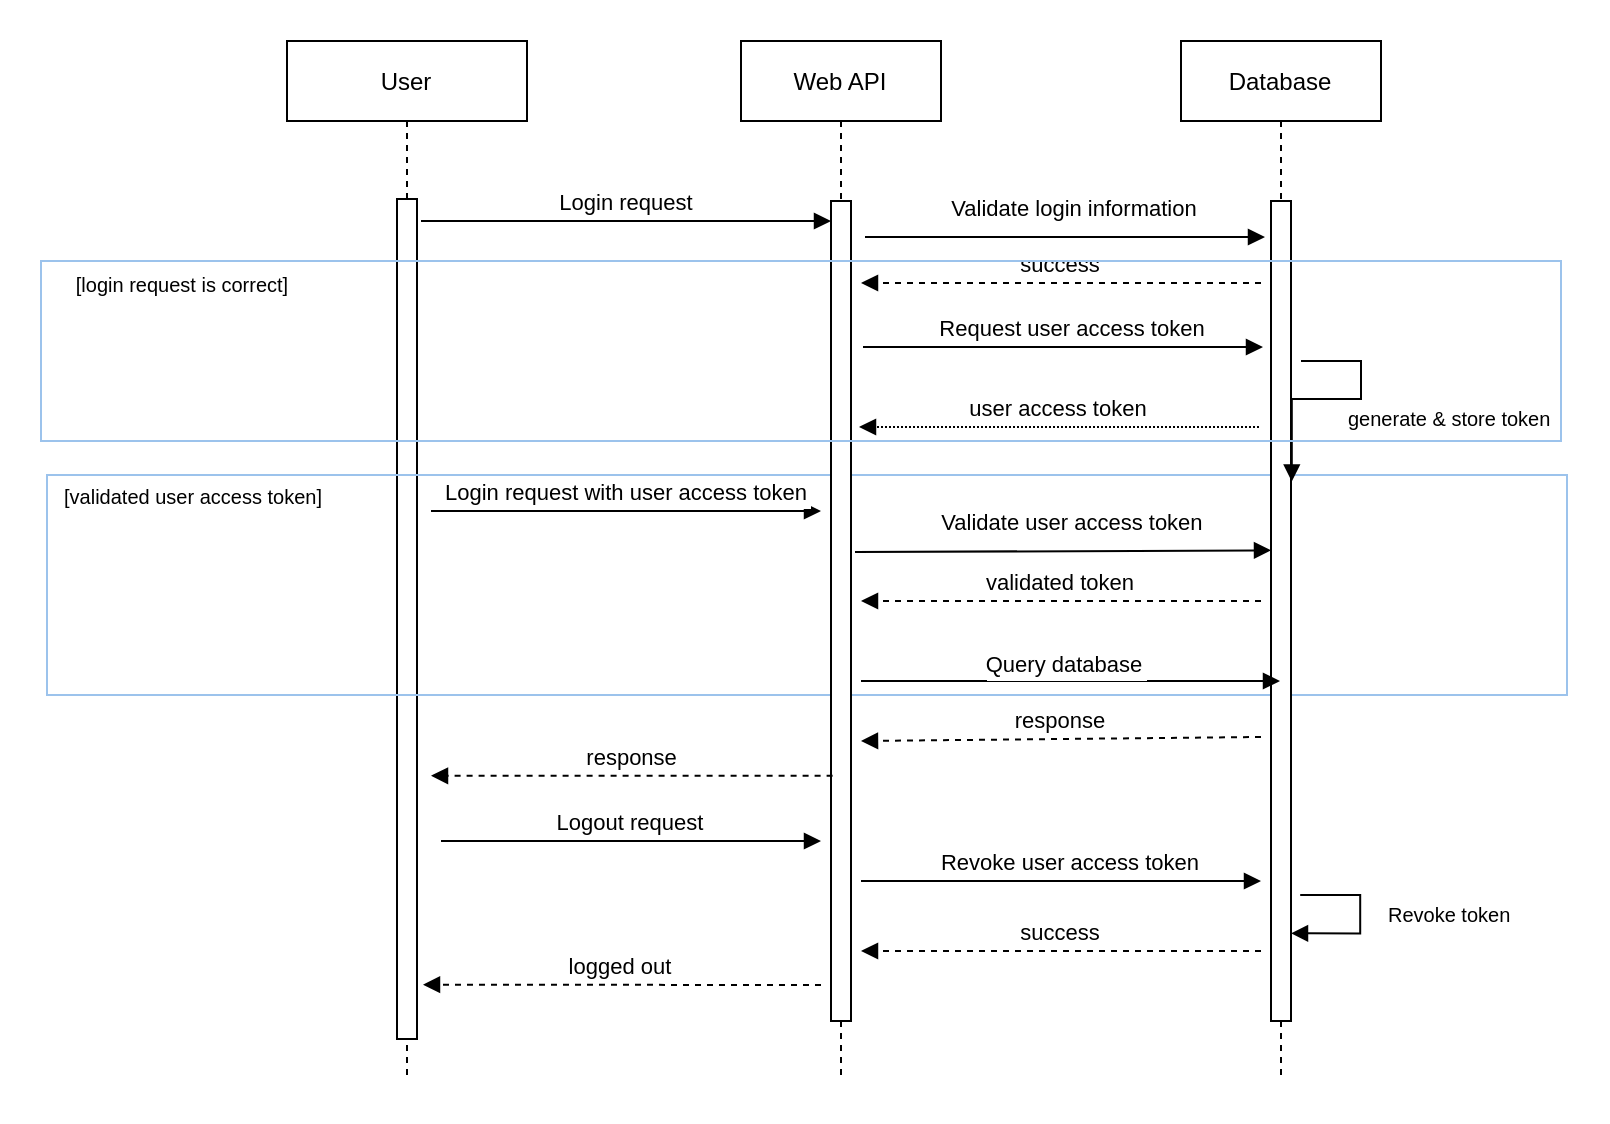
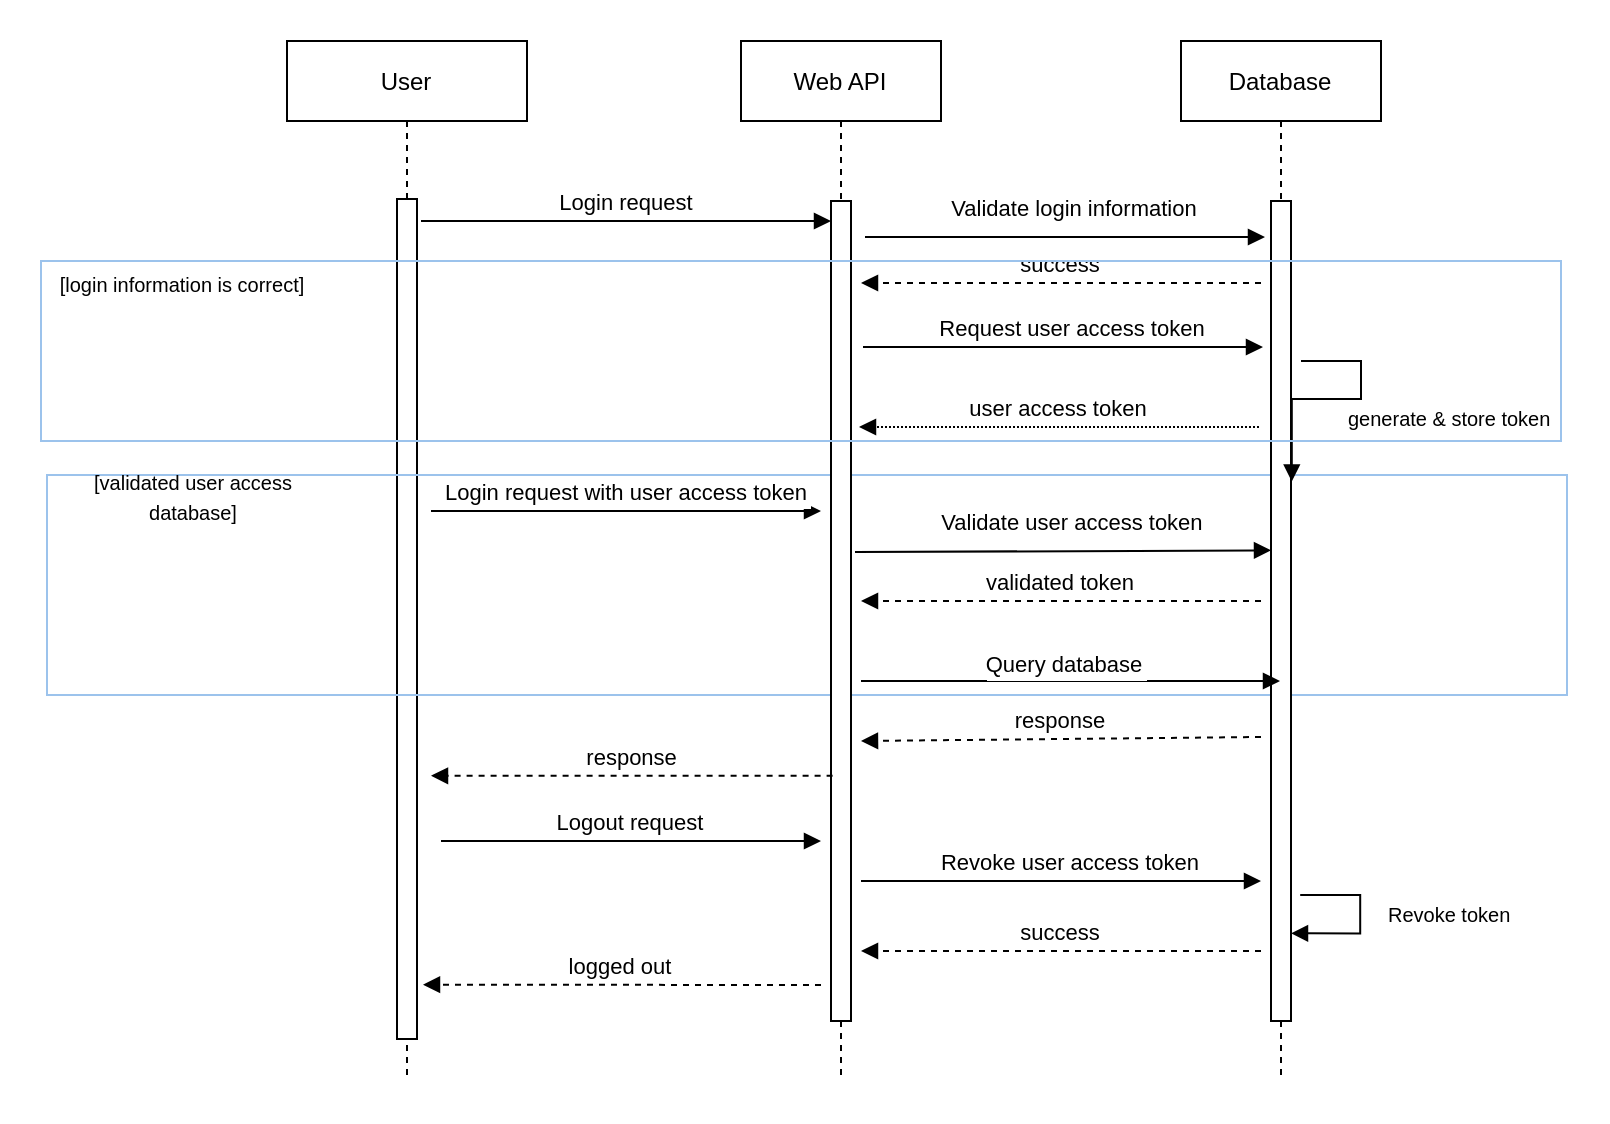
node "[login request is correct]": label "[login request is correct]" -> "[login information is correct]"
node "[validated user access token]": label "[validated user access token]" -> "[validated user access database]"
